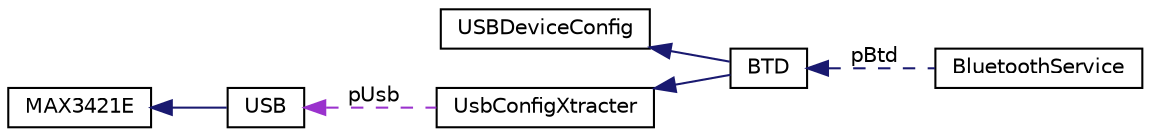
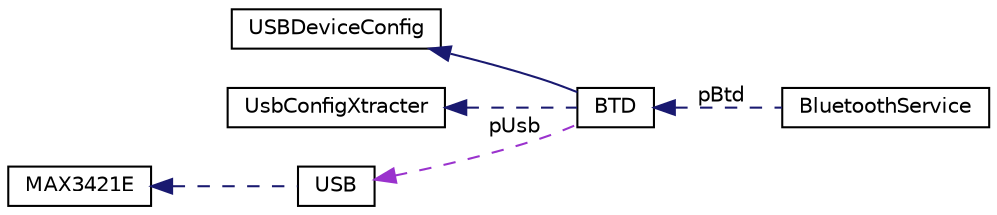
edge "BTD" -> "UsbConfigXtracter": style solid -> dashed
edge "USB" -> "MAX3421E": style solid -> dashed
edge "UsbConfigXtracter" -> "USB": now "BTD" -> "USB"
